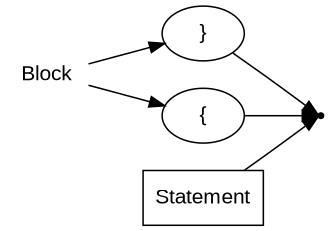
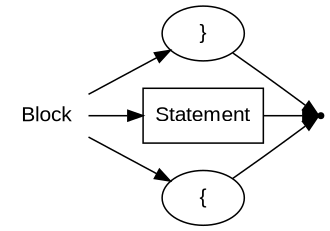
edge "Block" -> "Statement": added
